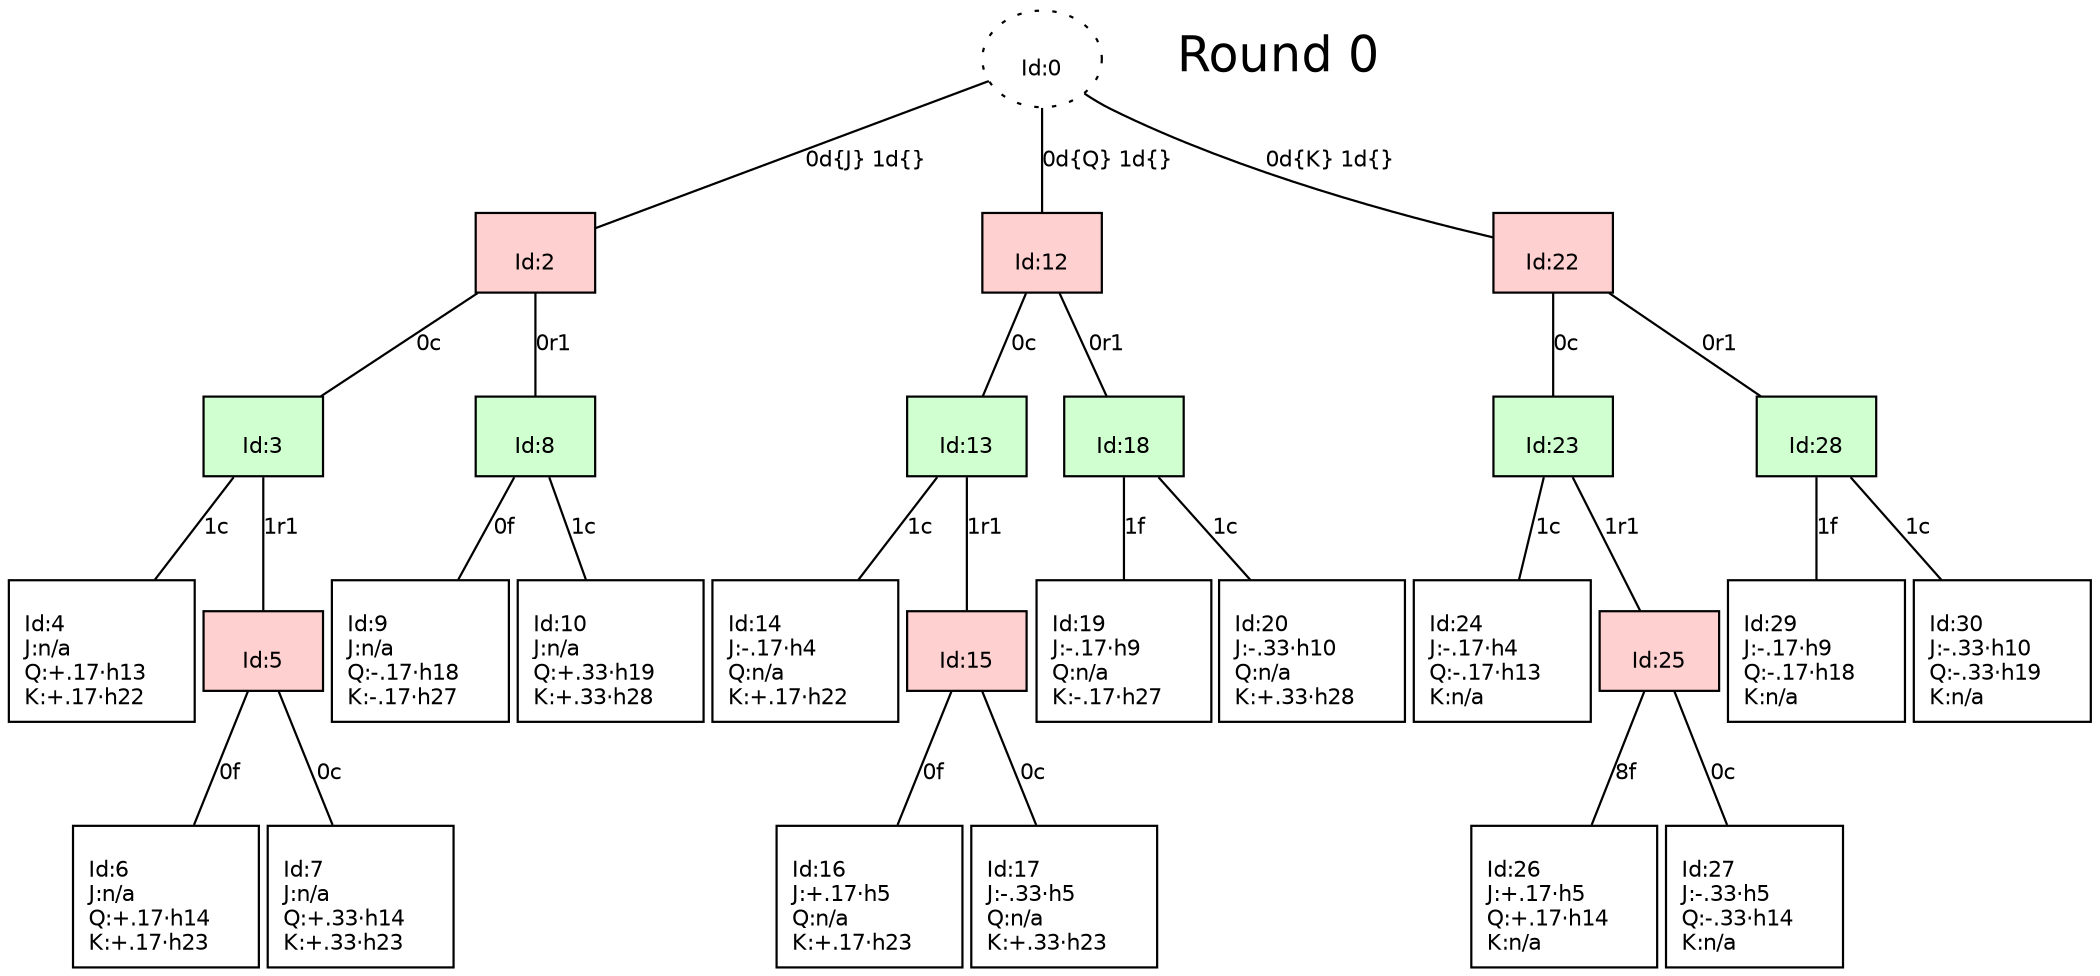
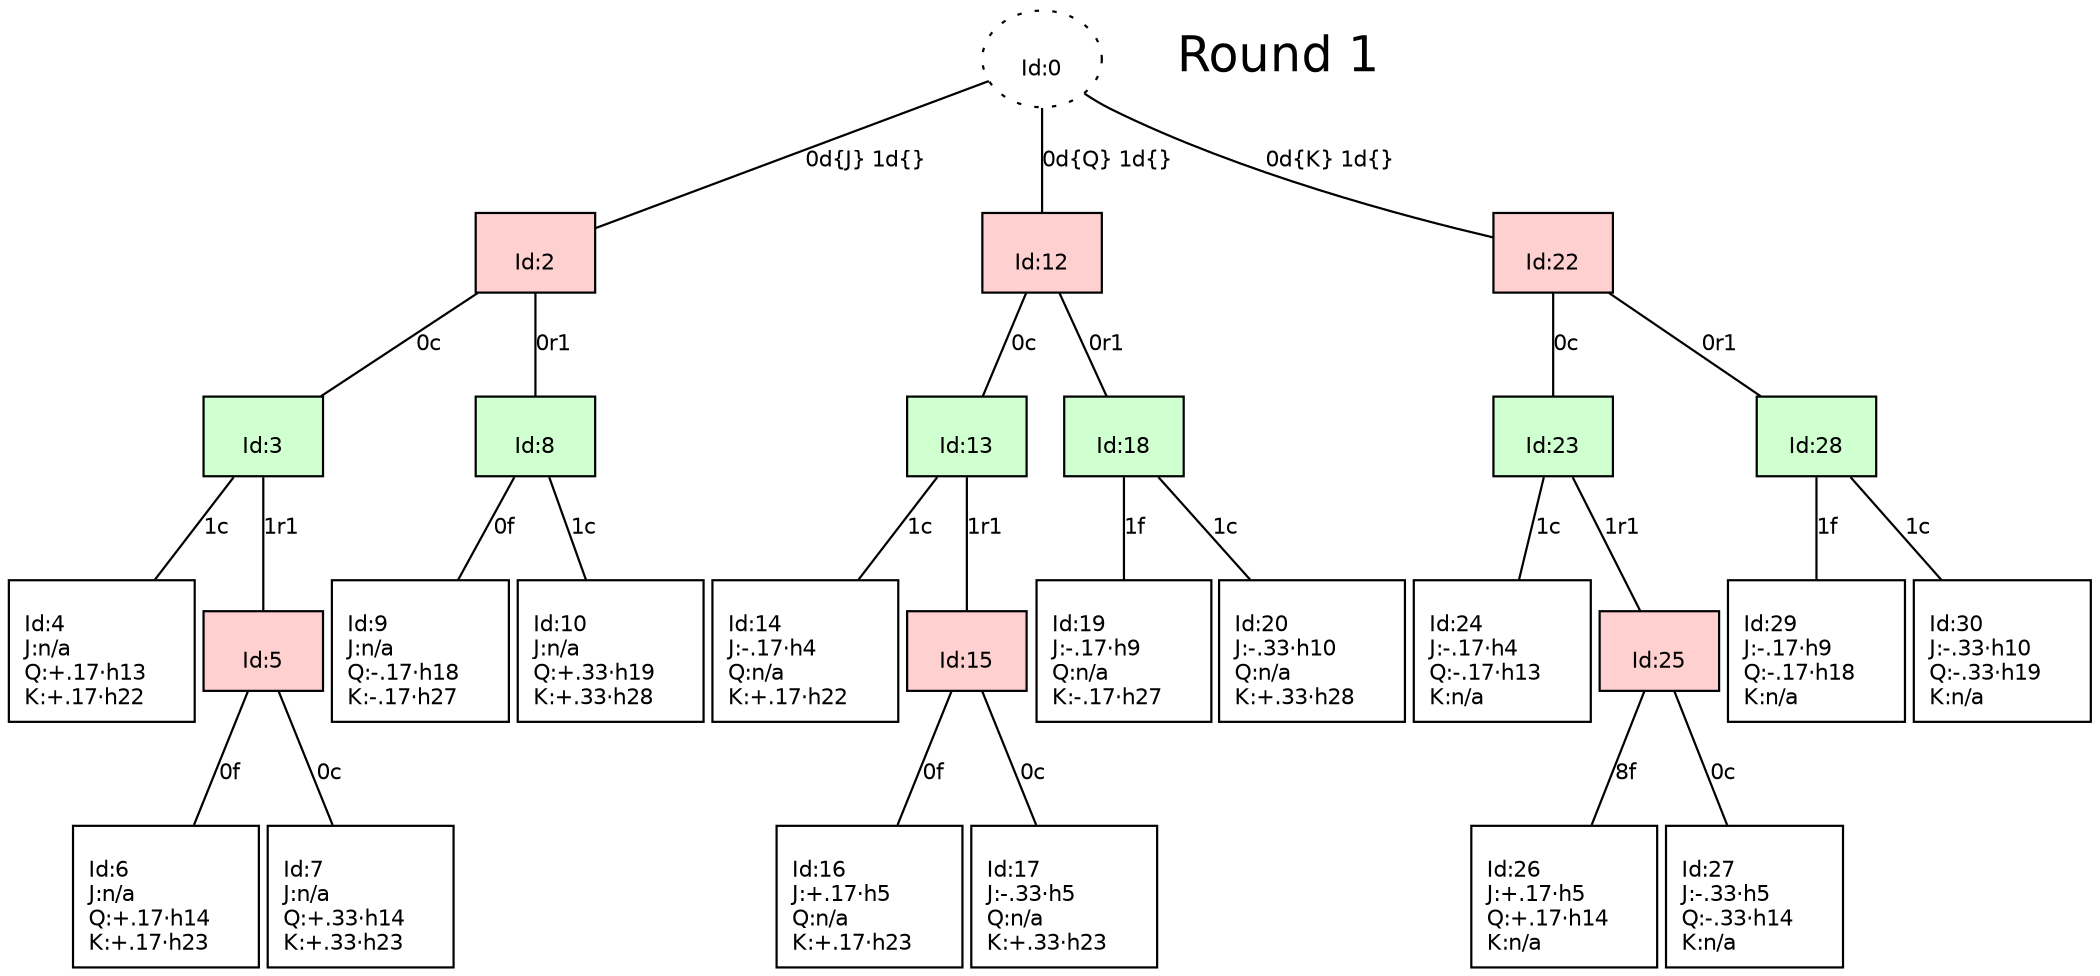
node "Round 0": label "Round 0" -> "Round 1"
